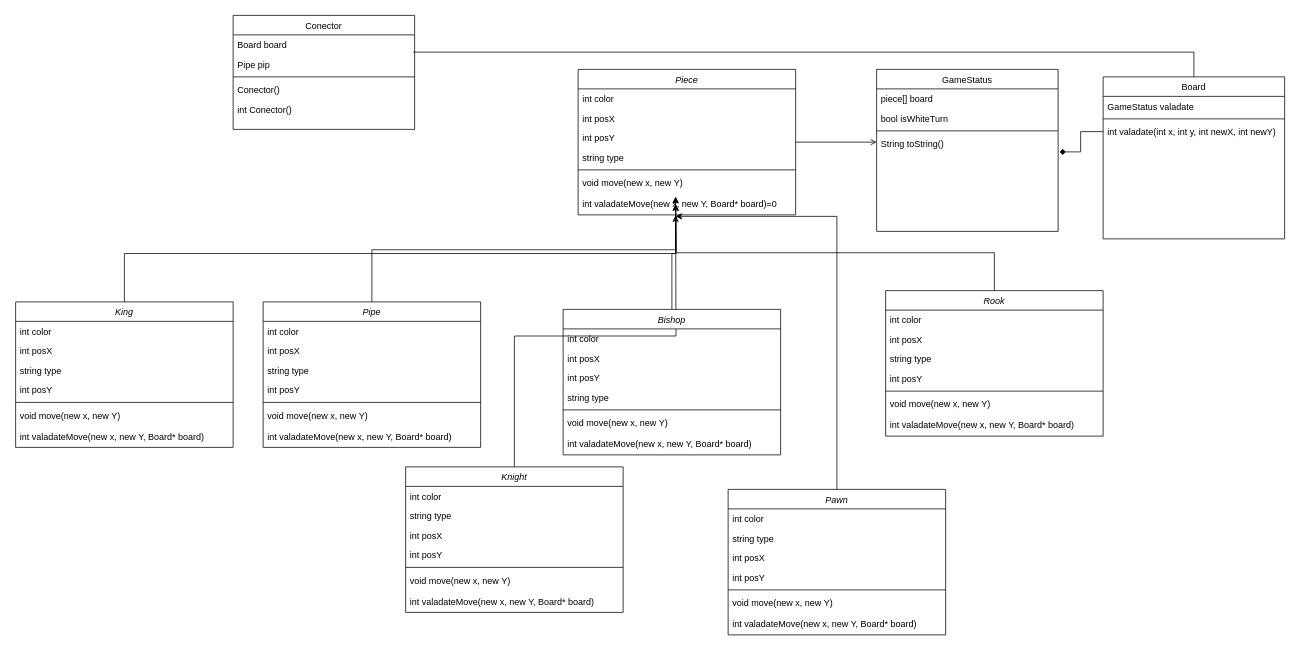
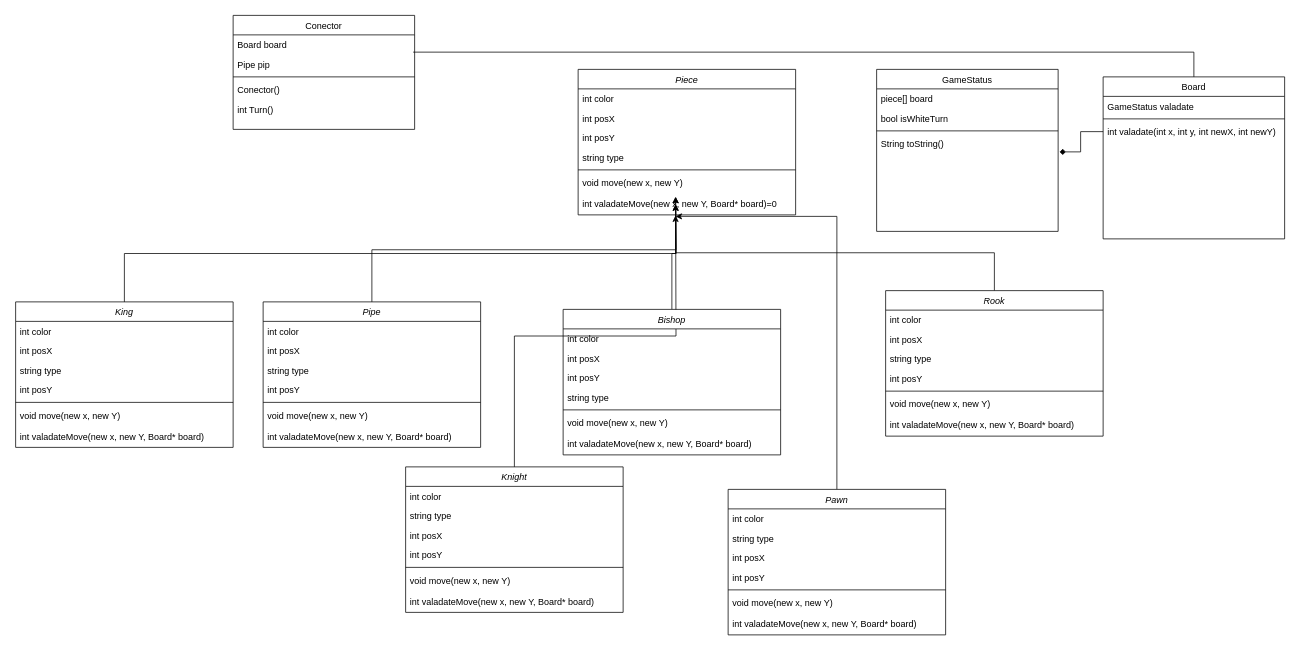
node "int Conector()": label "int Conector()" -> "int Turn()"
edge "Piece" -> "GameStatus": removed
